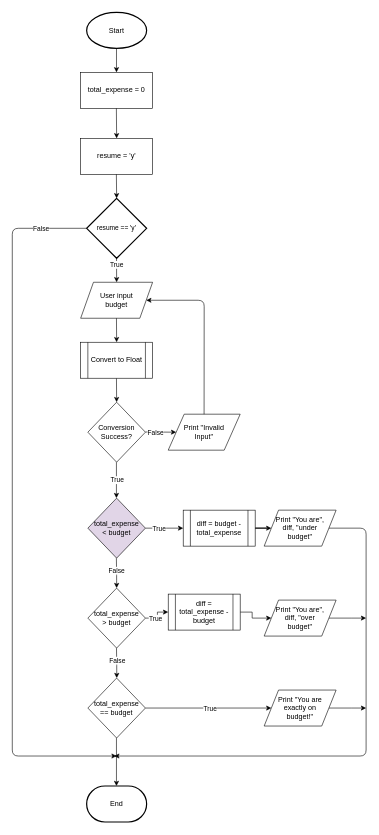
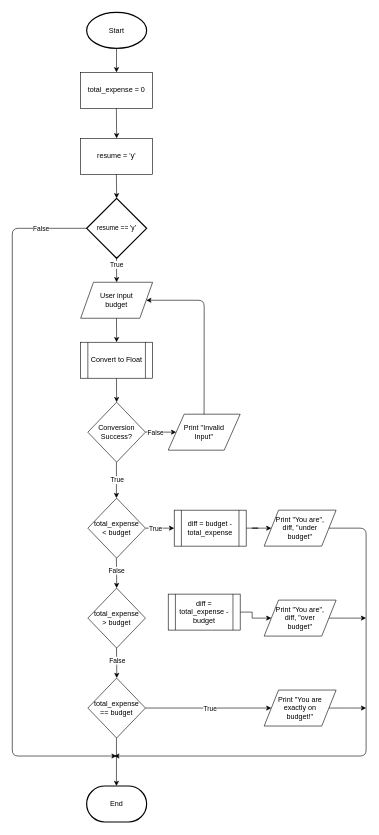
node "total_expense < budget": fillcolor #e1d5e7 -> #ffffff
node "diff = budget - total_expense": moved (219, 528) -> (210, 528)
edge "total_expense > budget" -> "diff = total_expense - budget": removed, label "True"
